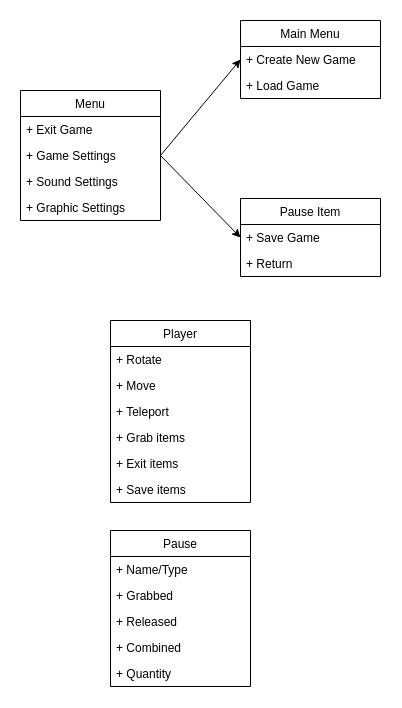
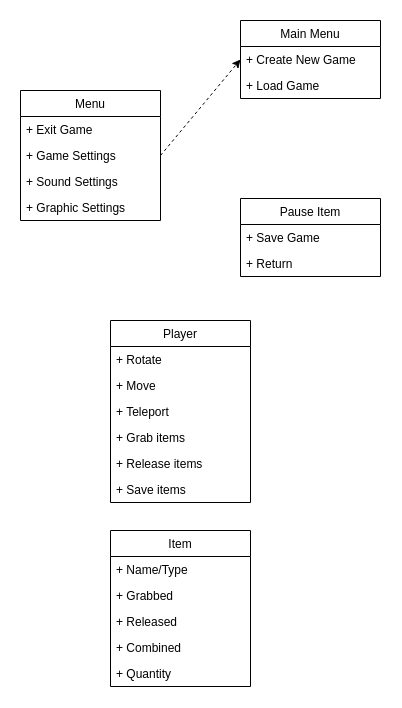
edge "+ Game Settings" -> "+ Create New Game": style solid -> dashed
edge "+ Game Settings" -> "+ Save Game": removed
node "+ Exit items": label "+ Exit items" -> "+ Release items"
node "Pause": label "Pause" -> "Item"
